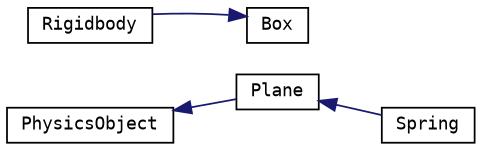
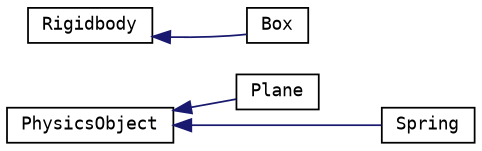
edge "Rigidbody" -> "Box": reversed
edge "Spring" -> "Plane": now "Spring" -> "PhysicsObject"
